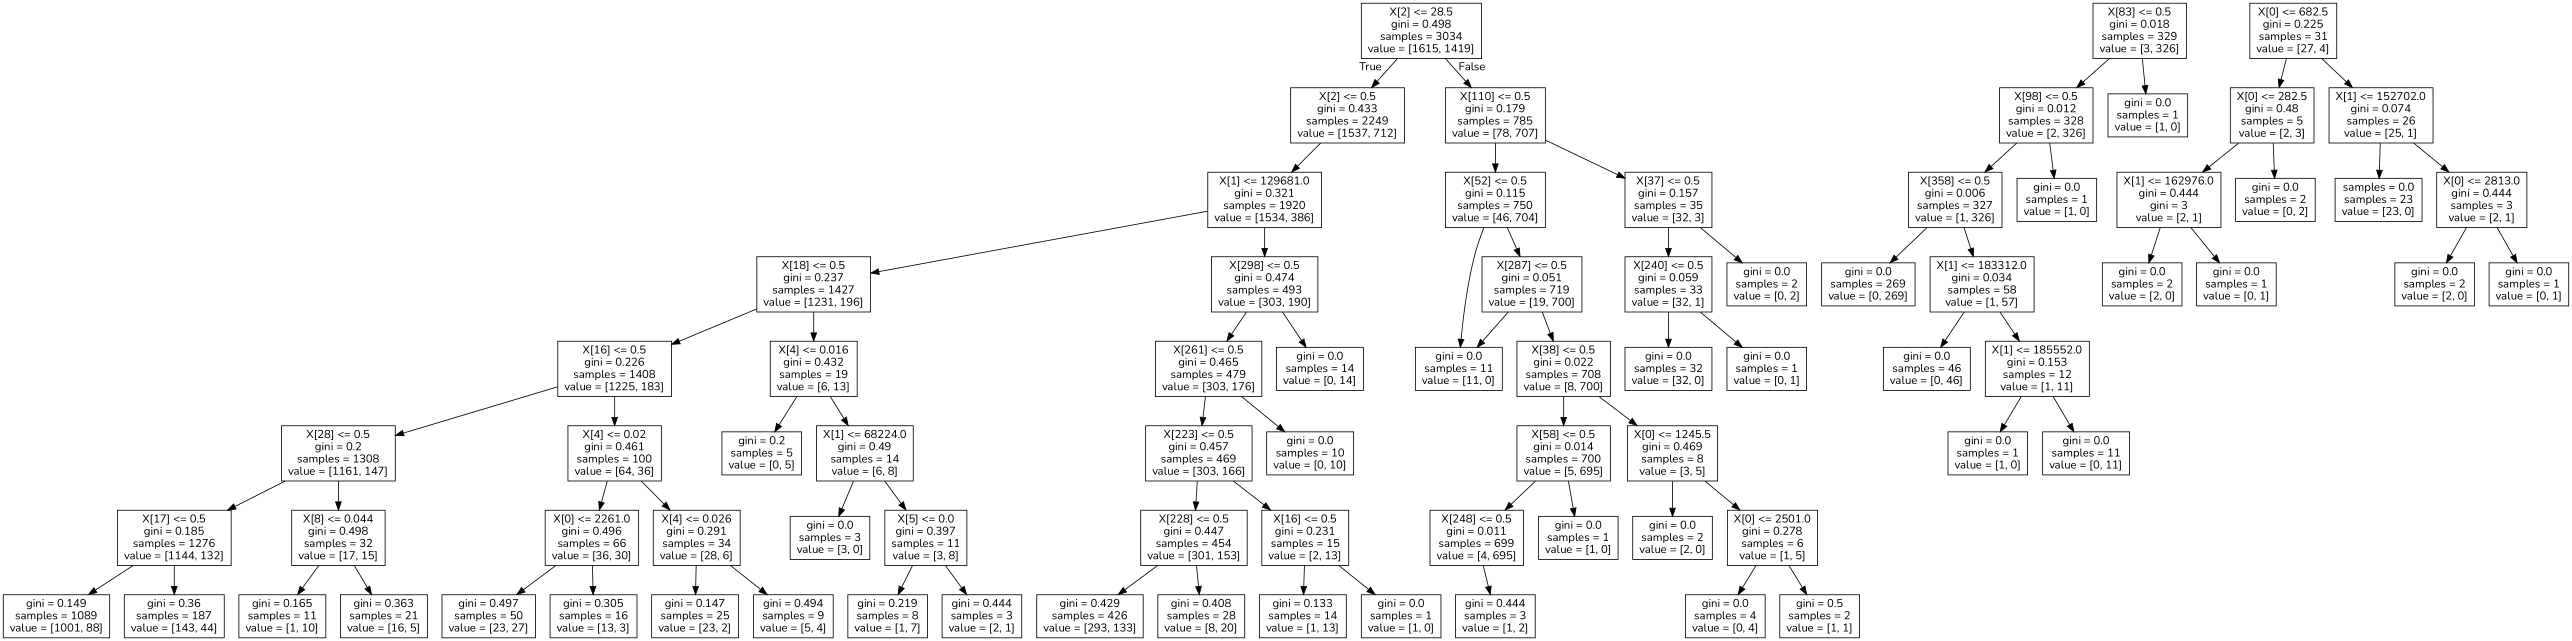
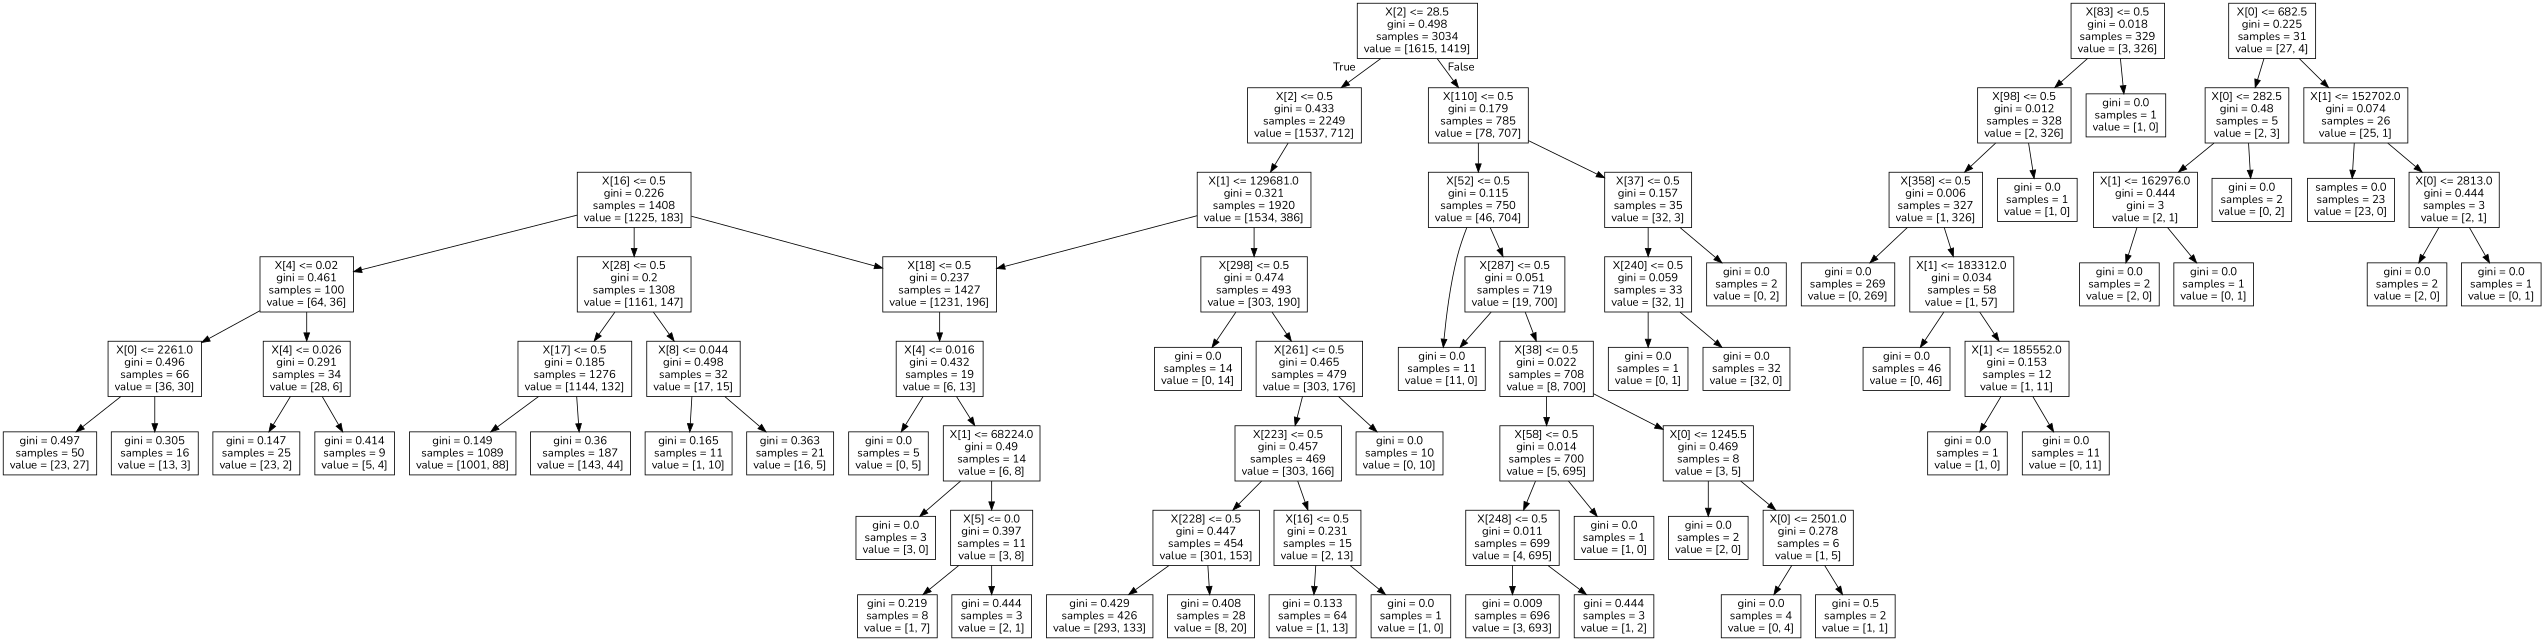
edge "X[18] <= 0.5 gini = 0.237 samples = 1427 value = [1231, 196]" -> "X[16] <= 0.5 gini = 0.226 samples = 1408 value = [1225, 183]": reversed
node "gini = 0.2 samples = 5 value = [0, 5]": label "gini = 0.2 samples = 5 value = [0, 5]" -> "gini = 0.0 samples = 5 value = [0, 5]"
node "gini = 0.494 samples = 9 value = [5, 4]": label "gini = 0.494 samples = 9 value = [5, 4]" -> "gini = 0.414 samples = 9 value = [5, 4]"
node "gini = 0.133 samples = 14 value = [1, 13]": label "gini = 0.133 samples = 14 value = [1, 13]" -> "gini = 0.133 samples = 64 value = [1, 13]"
node "gini = 0.009 samples = 696 value = [3, 693]": added
